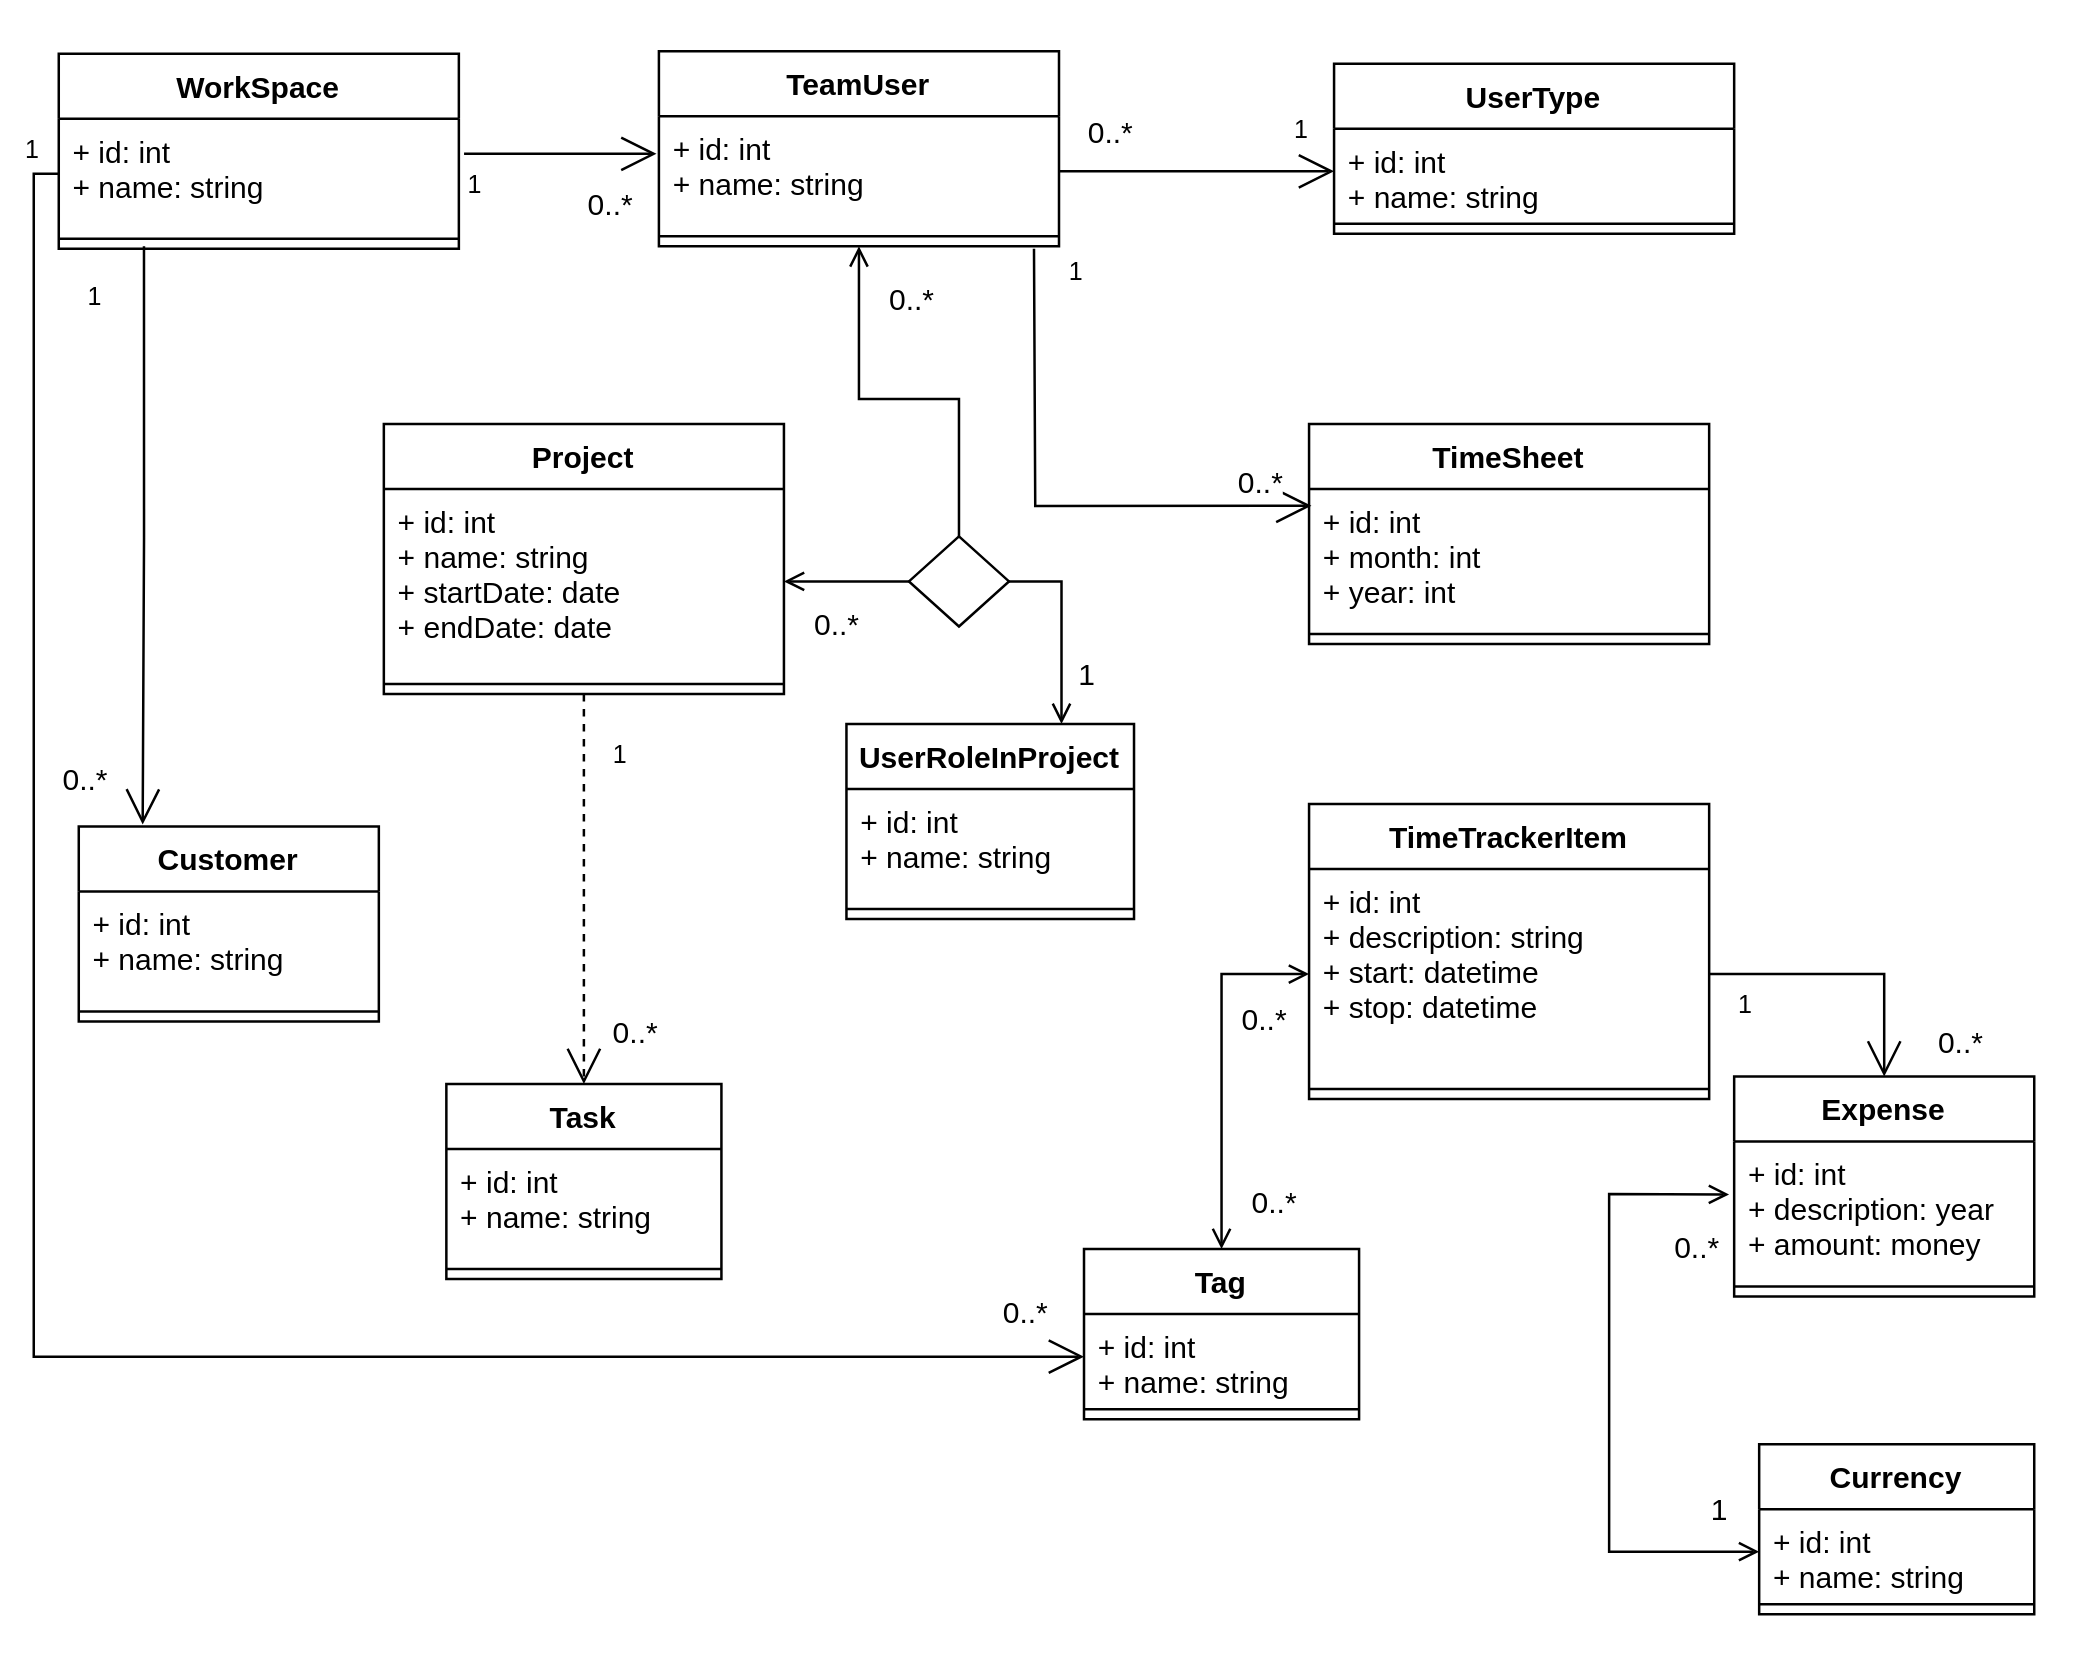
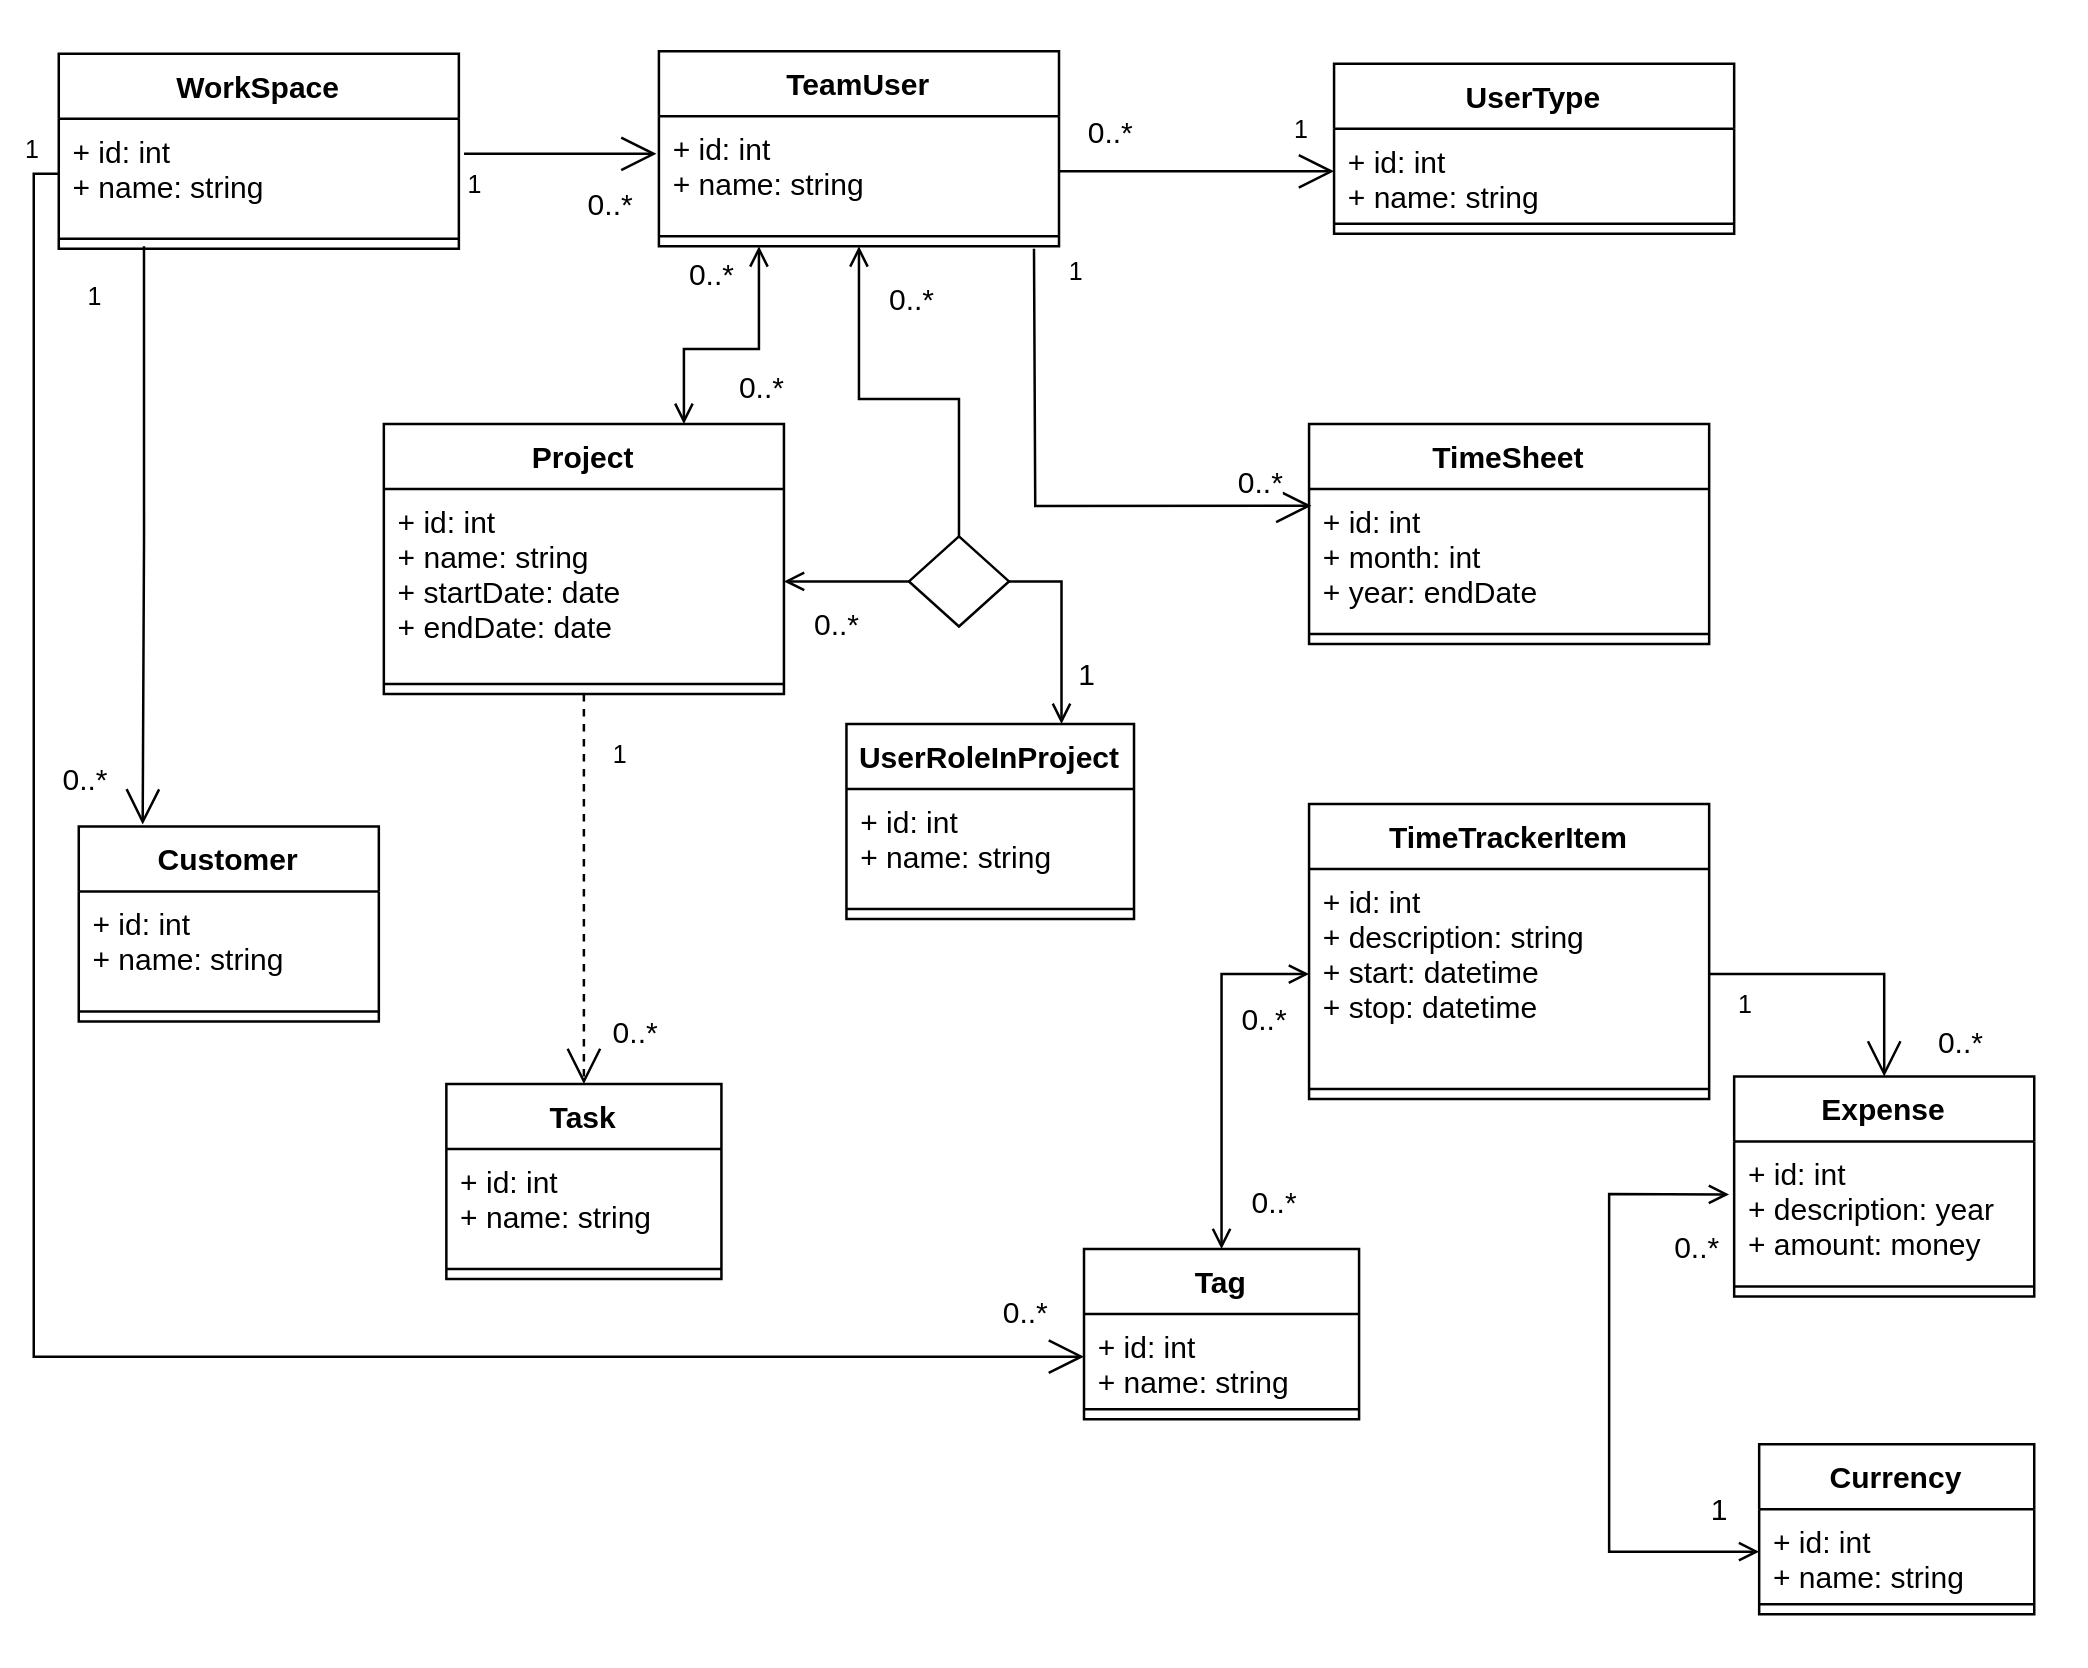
edge "TeamUser" -- "Project": added, labels "0..*", "0..*"
node "+ id: int + month: int + year: int": label "+ id: int + month: int + year: int" -> "+ id: int + month: int + year: endDate"
